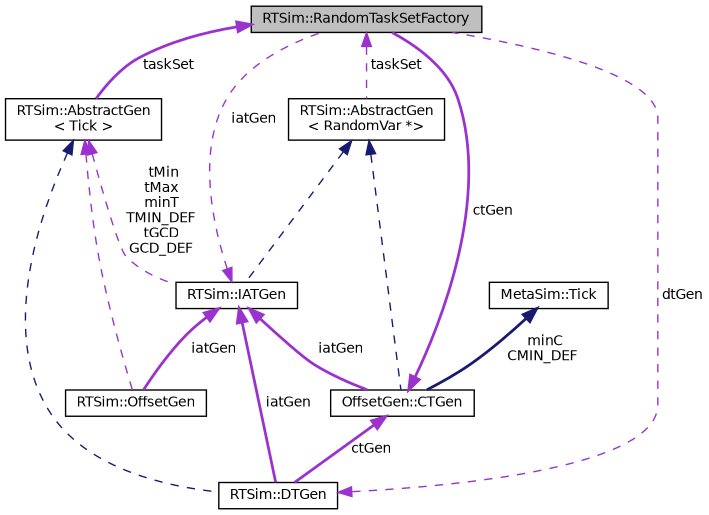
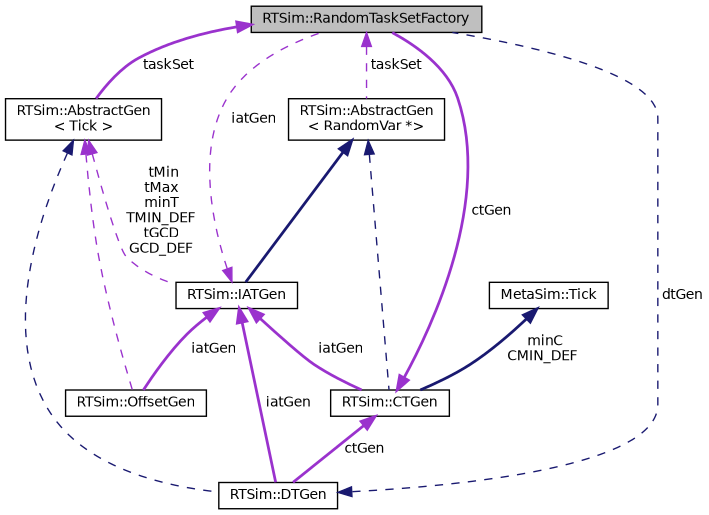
edge "RTSim::IATGen" -> "RTSim::AbstractGen < RandomVar *>": style dashed -> bold
edge "RTSim::RandomTaskSetFactory" -> "RTSim::DTGen": color darkorchid3 -> midnightblue
node "OffsetGen::CTGen": label "OffsetGen::CTGen" -> "RTSim::CTGen"
